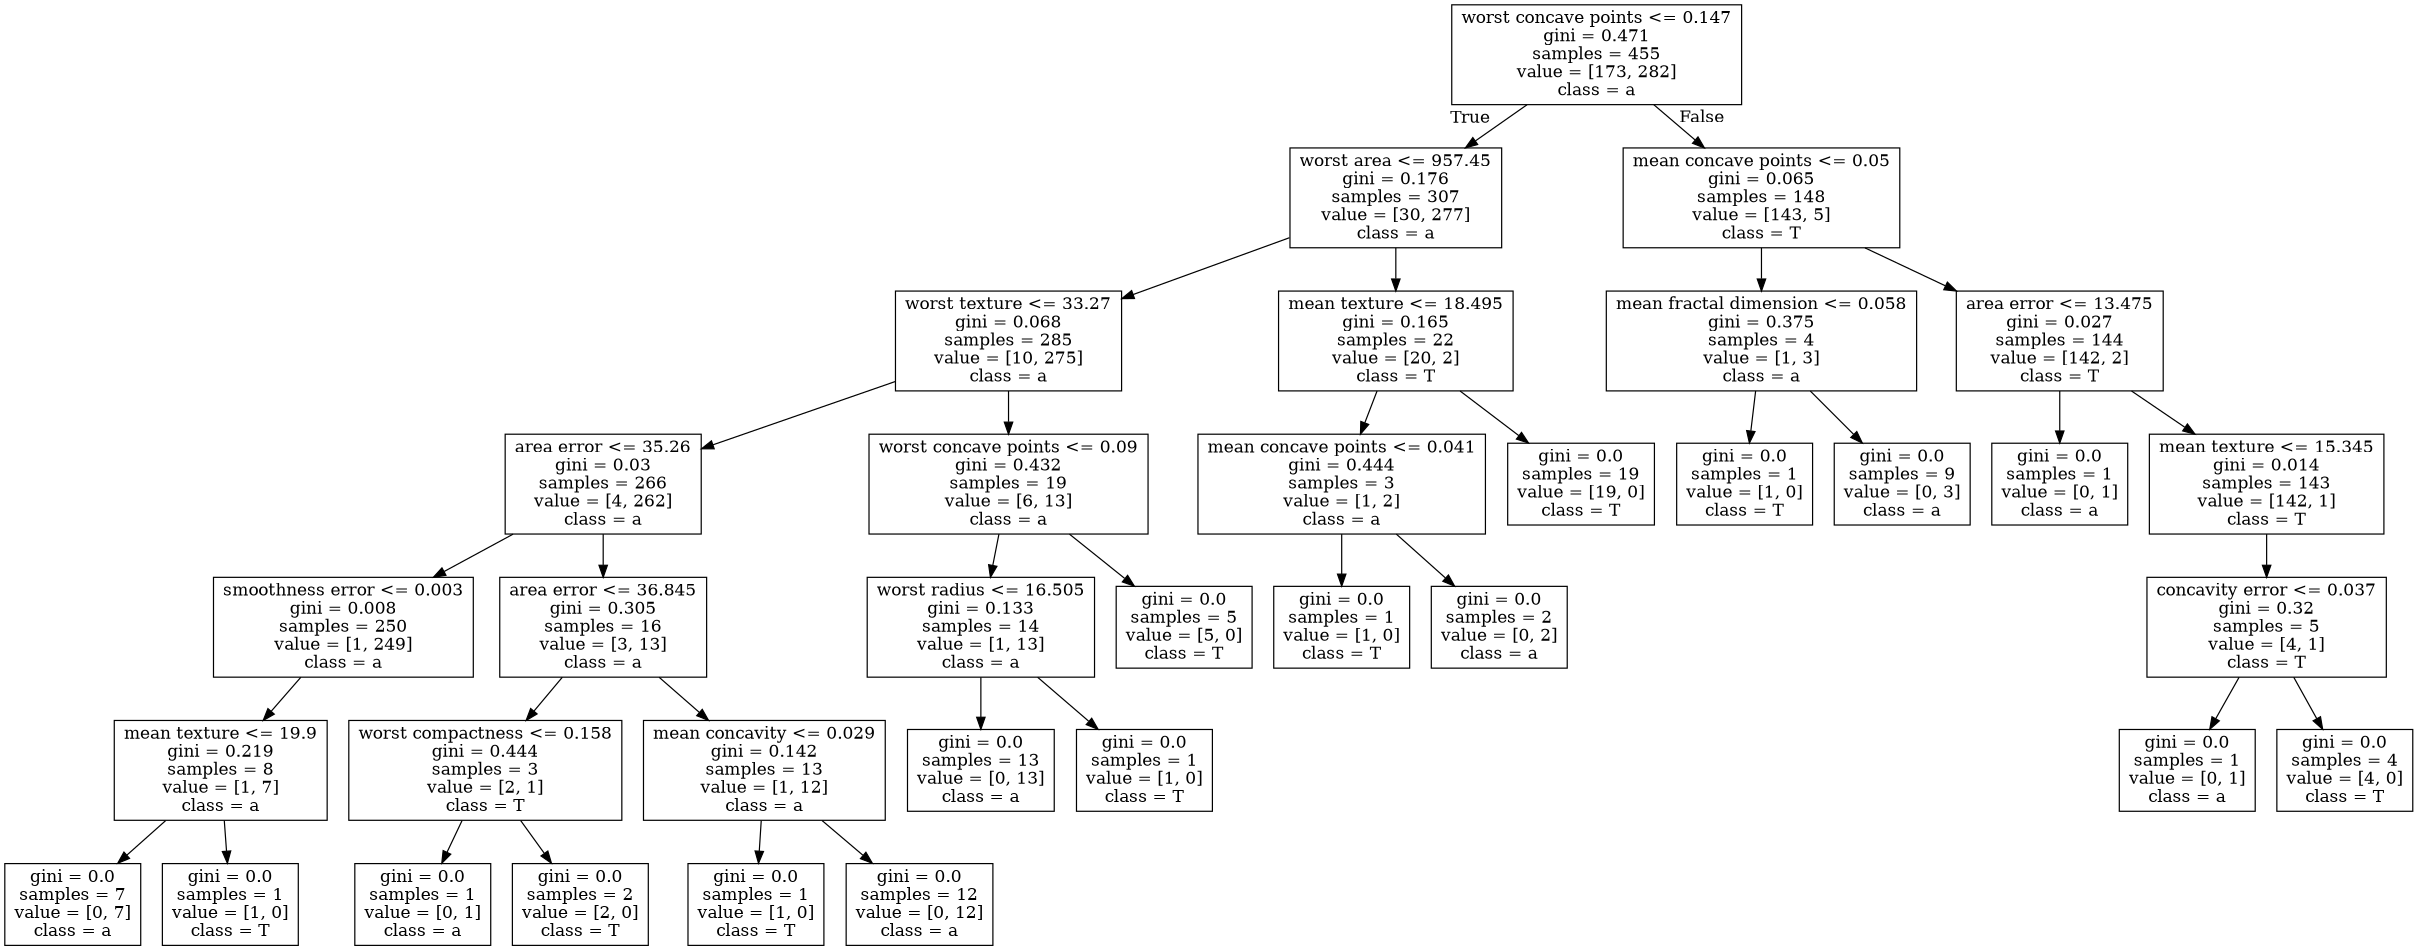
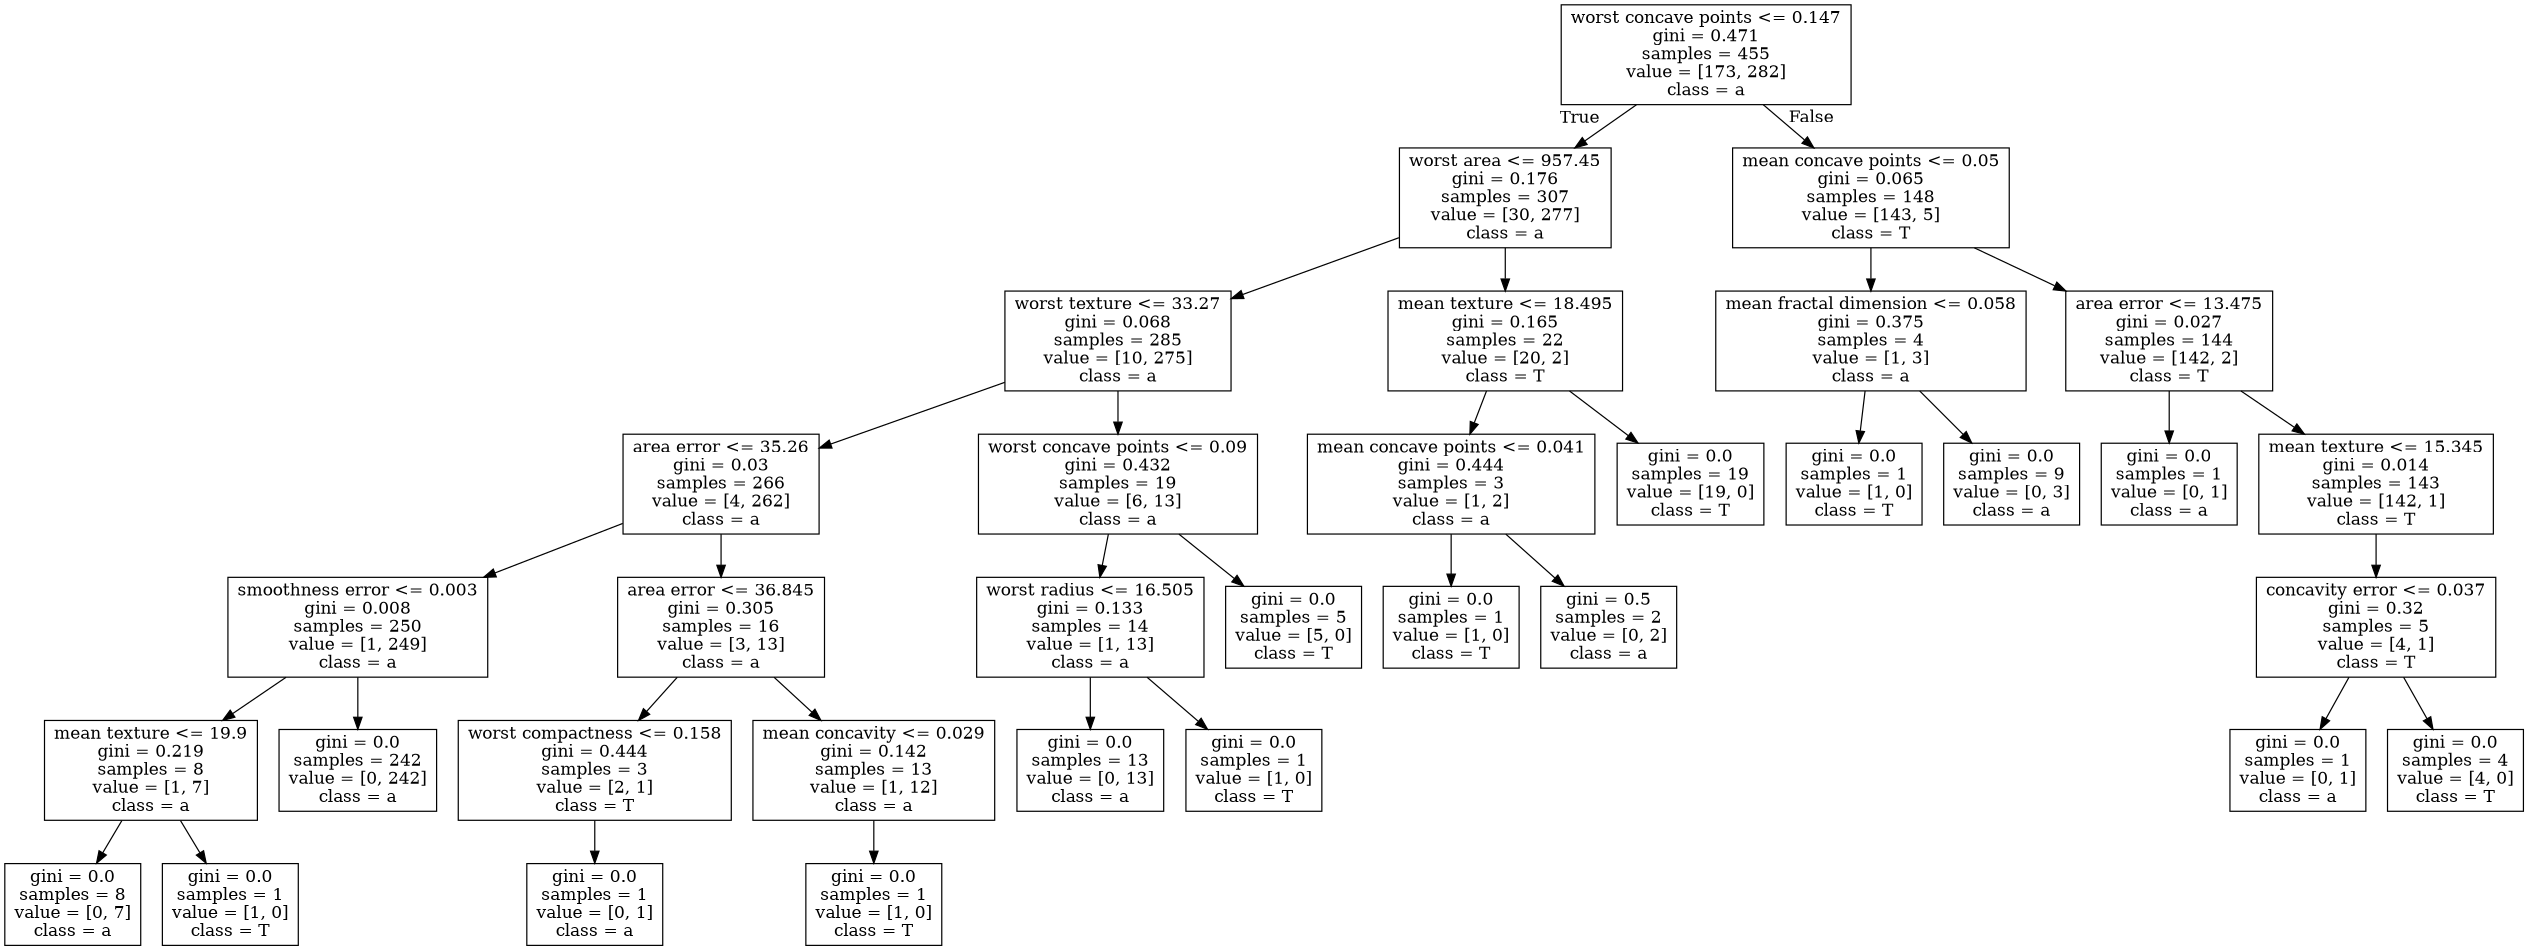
node "gini = 0.0 samples = 2 value = [0, 2] class = a": label "gini = 0.0 samples = 2 value = [0, 2] class = a" -> "gini = 0.5 samples = 2 value = [0, 2] class = a"
node "gini = 0.0 samples = 242 value = [0, 242] class = a": added
node "gini = 0.0 samples = 7 value = [0, 7] class = a": label "gini = 0.0 samples = 7 value = [0, 7] class = a" -> "gini = 0.0 samples = 8 value = [0, 7] class = a"
node "gini = 0.0 samples = 2 value = [2, 0] class = T": removed
node "gini = 0.0 samples = 12 value = [0, 12] class = a": removed
